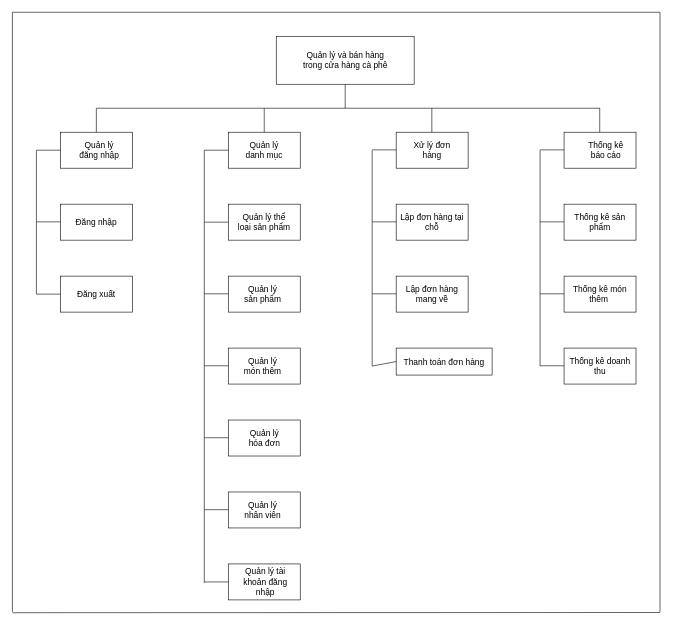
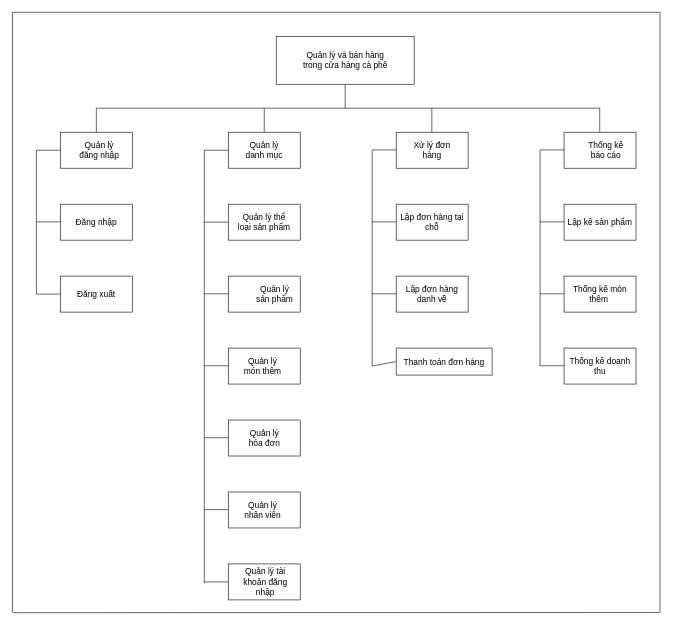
node "Thống kê sản phẩm": label "Thống kê sản phẩm" -> "Lập kê sản phẩm"
node "Quản lý sản phẩm": moved (263, 294) -> (275, 294)
node "Lập đơn hàng mang về": label "Lập đơn hàng mang về" -> "Lập đơn hàng danh về"
